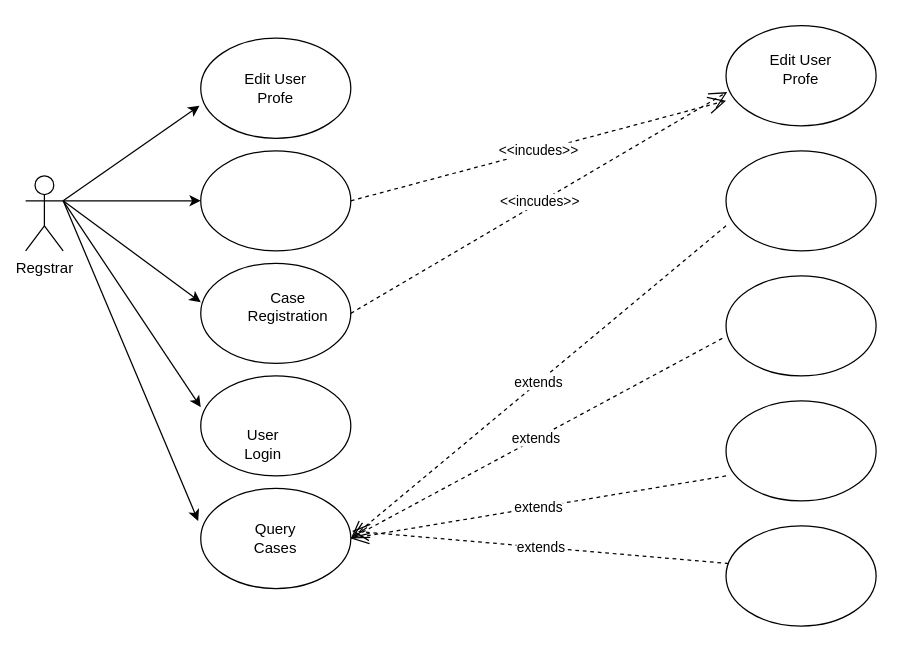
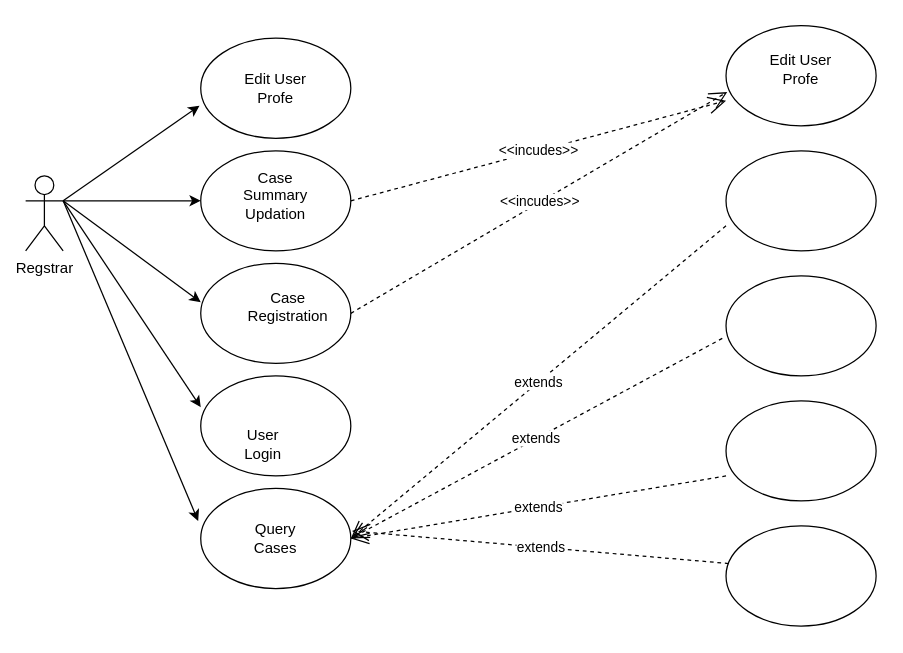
node "Case Summary Updation": added
